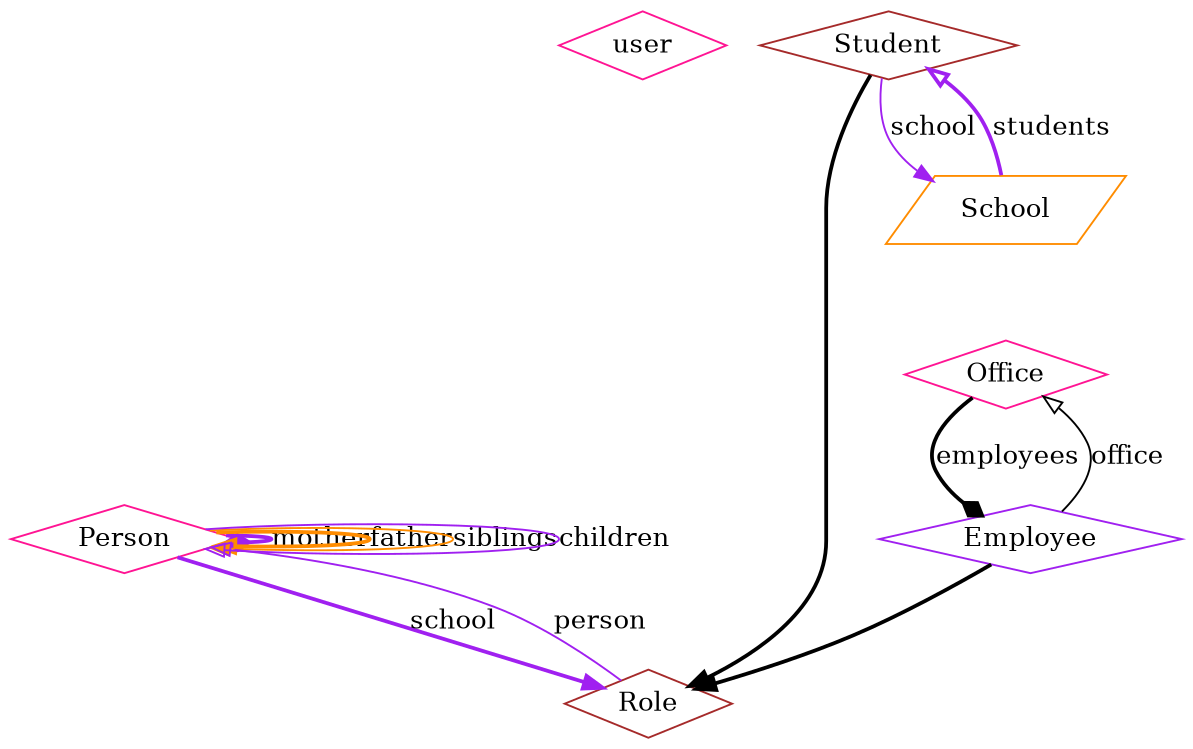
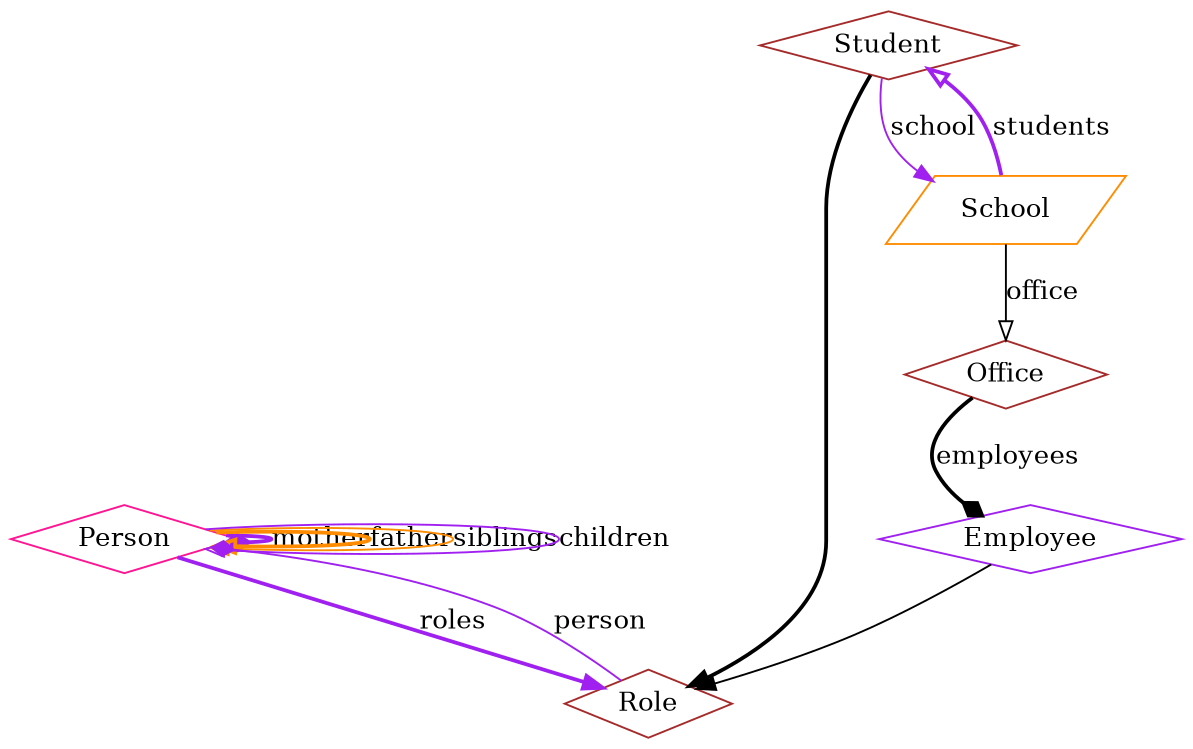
node "user": removed
node "Office": color deeppink -> brown
edge "Employee" -> "Office": now "School" -> "Office"
edge "Role" -> "Person": arrowhead onormal -> diamond
edge "Person" -> "Role": label "school" -> "roles"
edge "Employee" -> "Role": style bold -> solid
